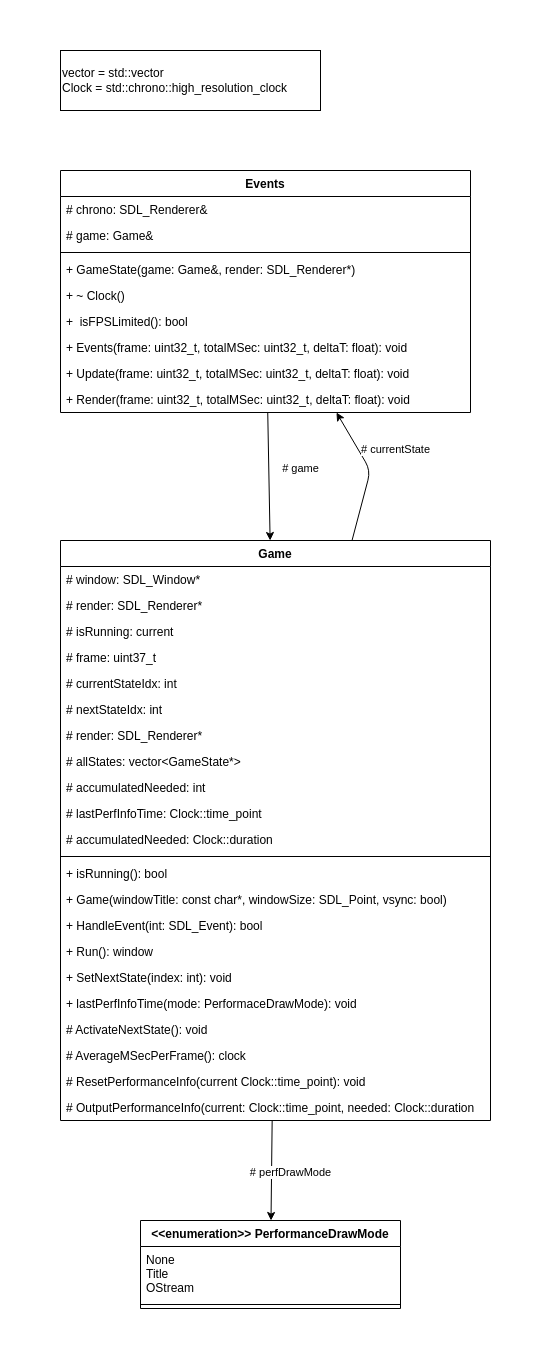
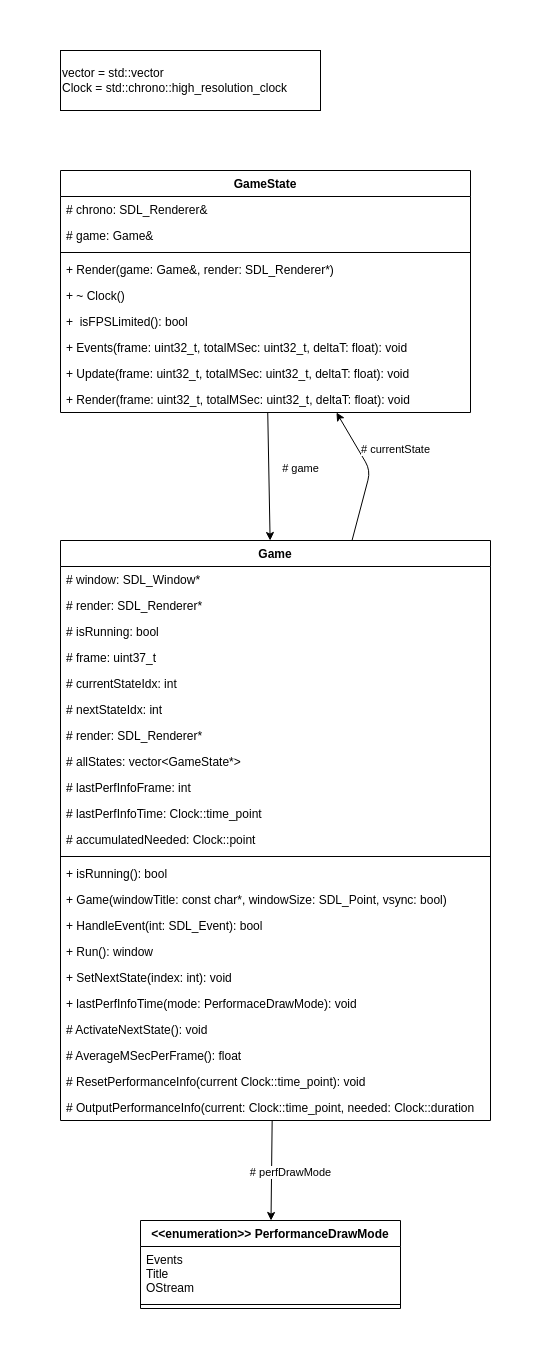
node "Events": label "Events" -> "GameState"
node "+ GameState(game: Game&, render: SDL_Renderer*)": label "+ GameState(game: Game&, render: SDL_Renderer*)" -> "+ Render(game: Game&, render: SDL_Renderer*)"
node "# isRunning: current": label "# isRunning: current" -> "# isRunning: bool"
node "# accumulatedNeeded: int": label "# accumulatedNeeded: int" -> "# lastPerfInfoFrame: int"
node "# accumulatedNeeded: Clock::duration": label "# accumulatedNeeded: Clock::duration" -> "# accumulatedNeeded: Clock::point"
node "# AverageMSecPerFrame(): clock": label "# AverageMSecPerFrame(): clock" -> "# AverageMSecPerFrame(): float"
node "None Title OStream": label "None Title OStream" -> "Events Title OStream"
